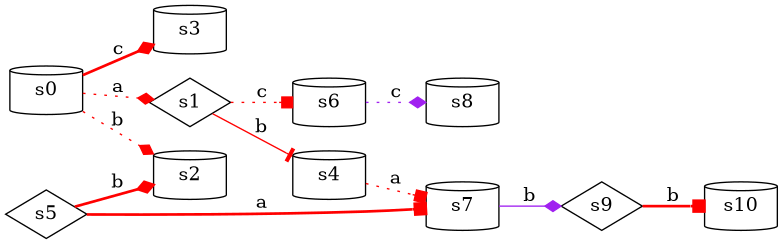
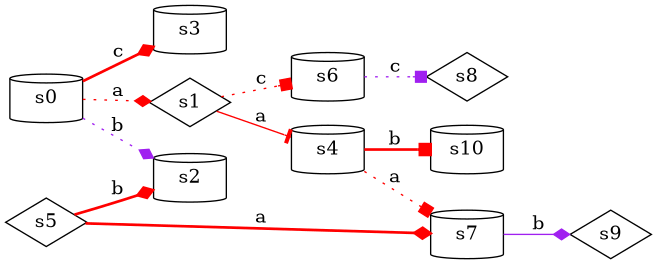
edge "s6" -> "s8": arrowhead diamond -> box
node "s8": shape cylinder -> diamond
edge "s1" -> "s4": label "b" -> "a"
edge "s0" -> "s2": color red -> purple
edge "s9" -> "s10": now "s4" -> "s10"
edge "s5" -> "s7": arrowhead box -> diamond
